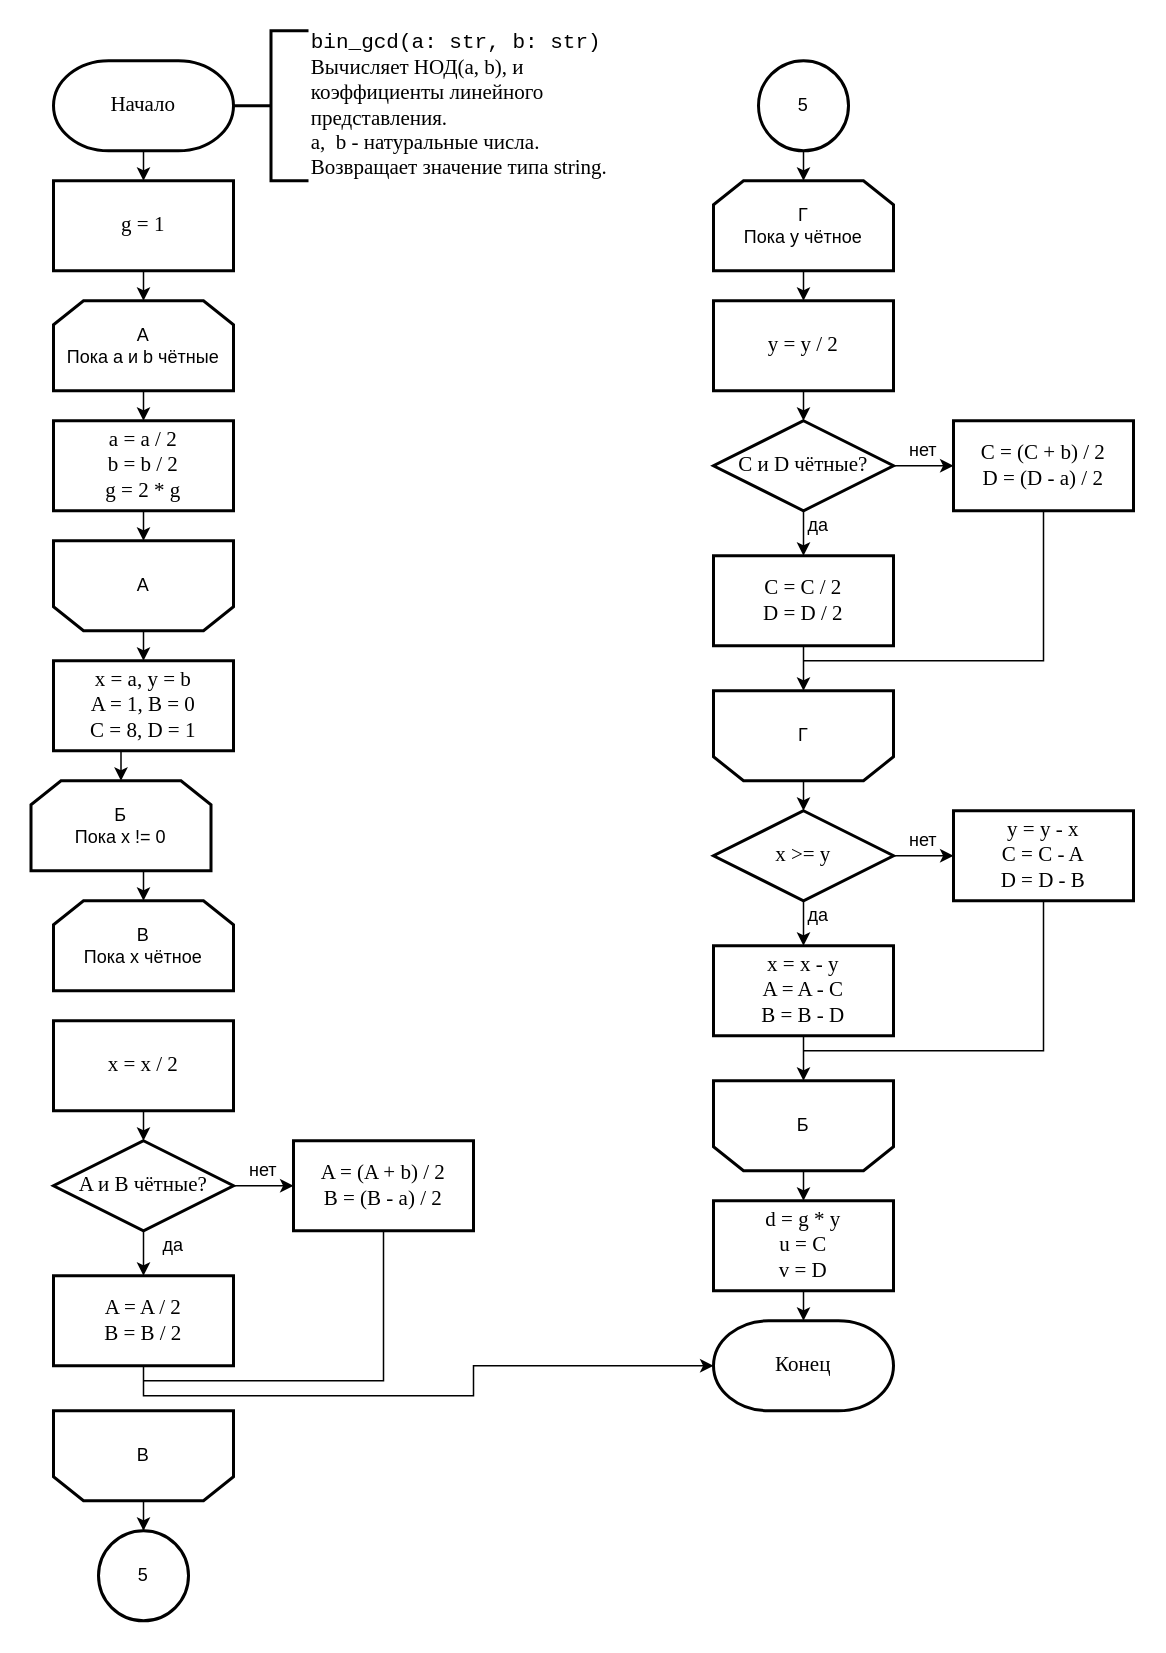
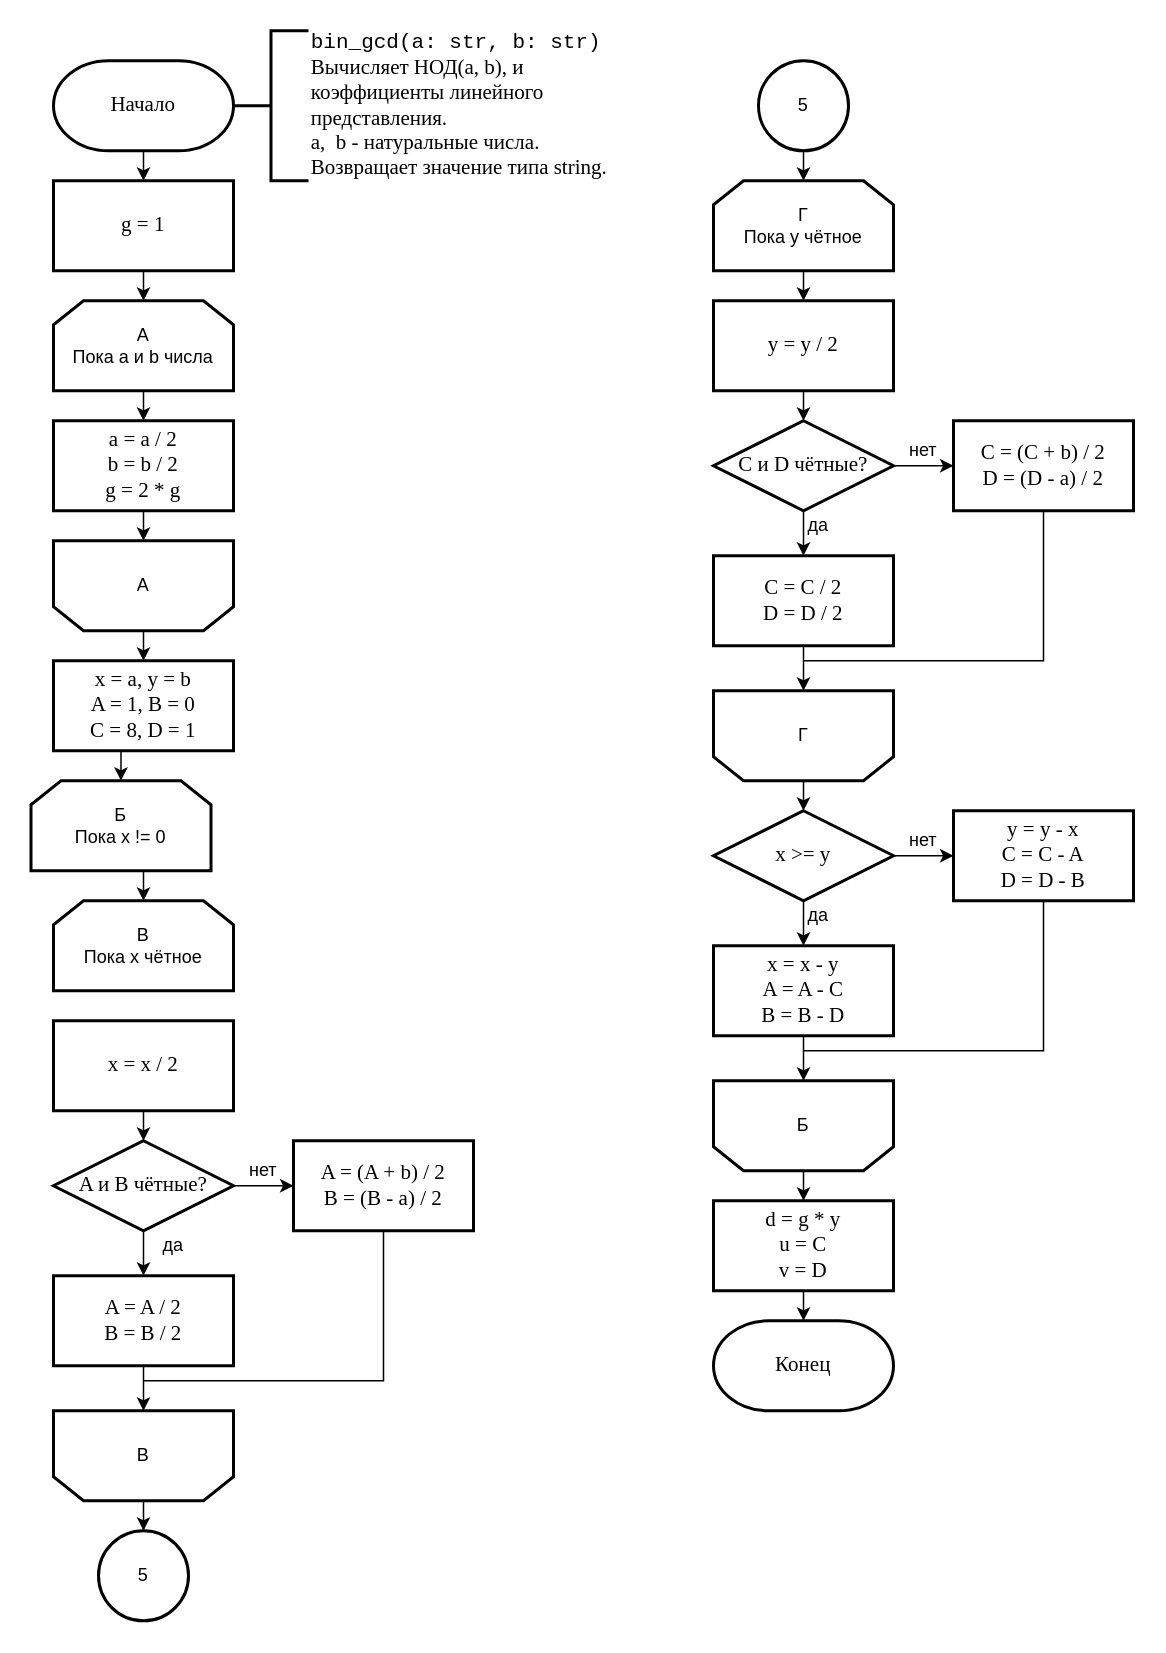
node "А Пока a и b чётные": label "А Пока a и b чётные" -> "А Пока a и b числа"
edge "A = A / 2 B = B / 2" -> "Конец": now "A = A / 2 B = B / 2" -> "В"
